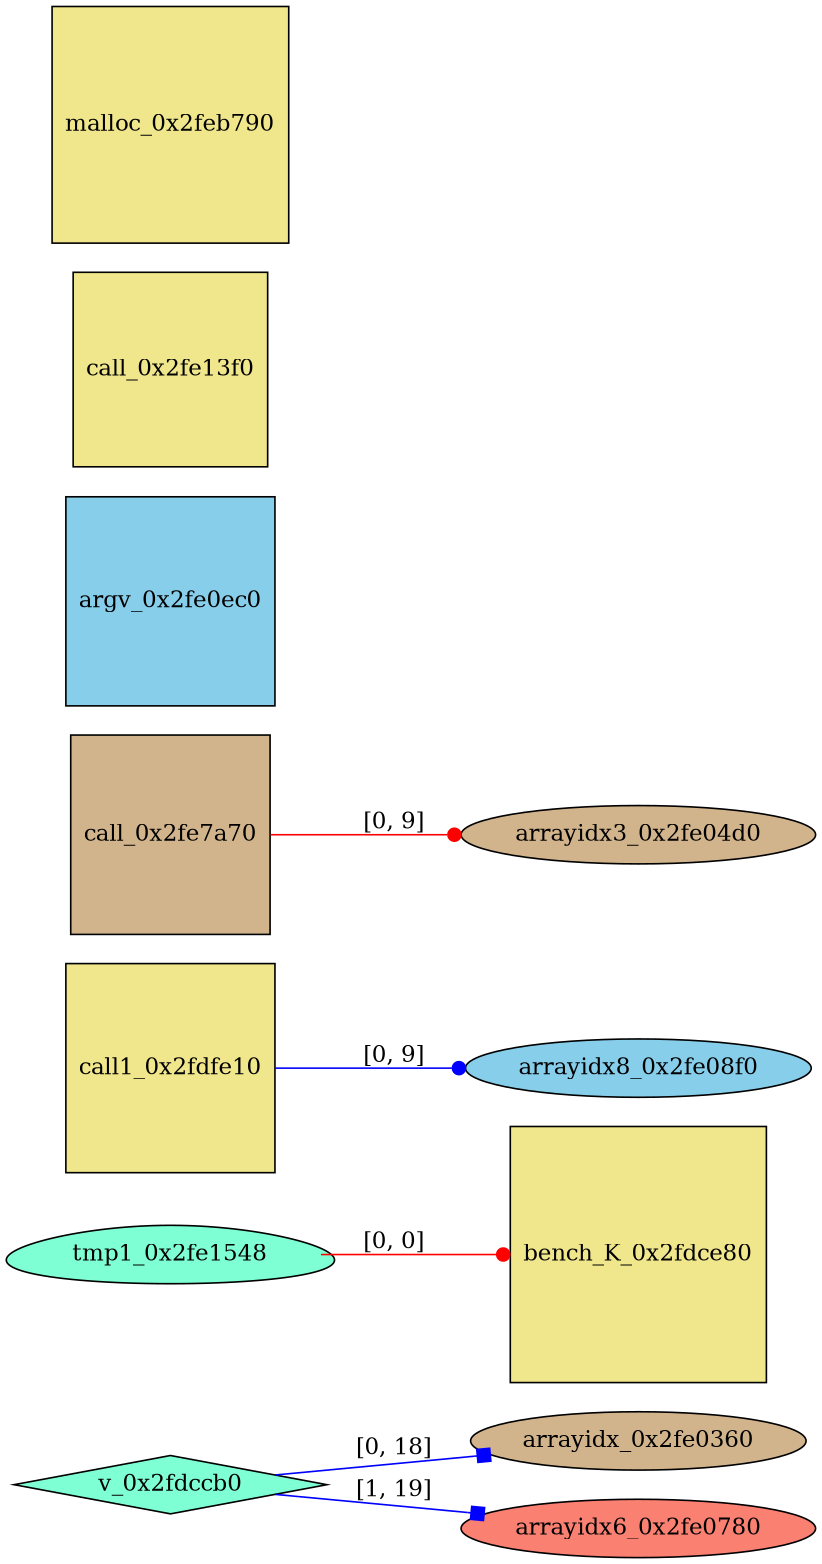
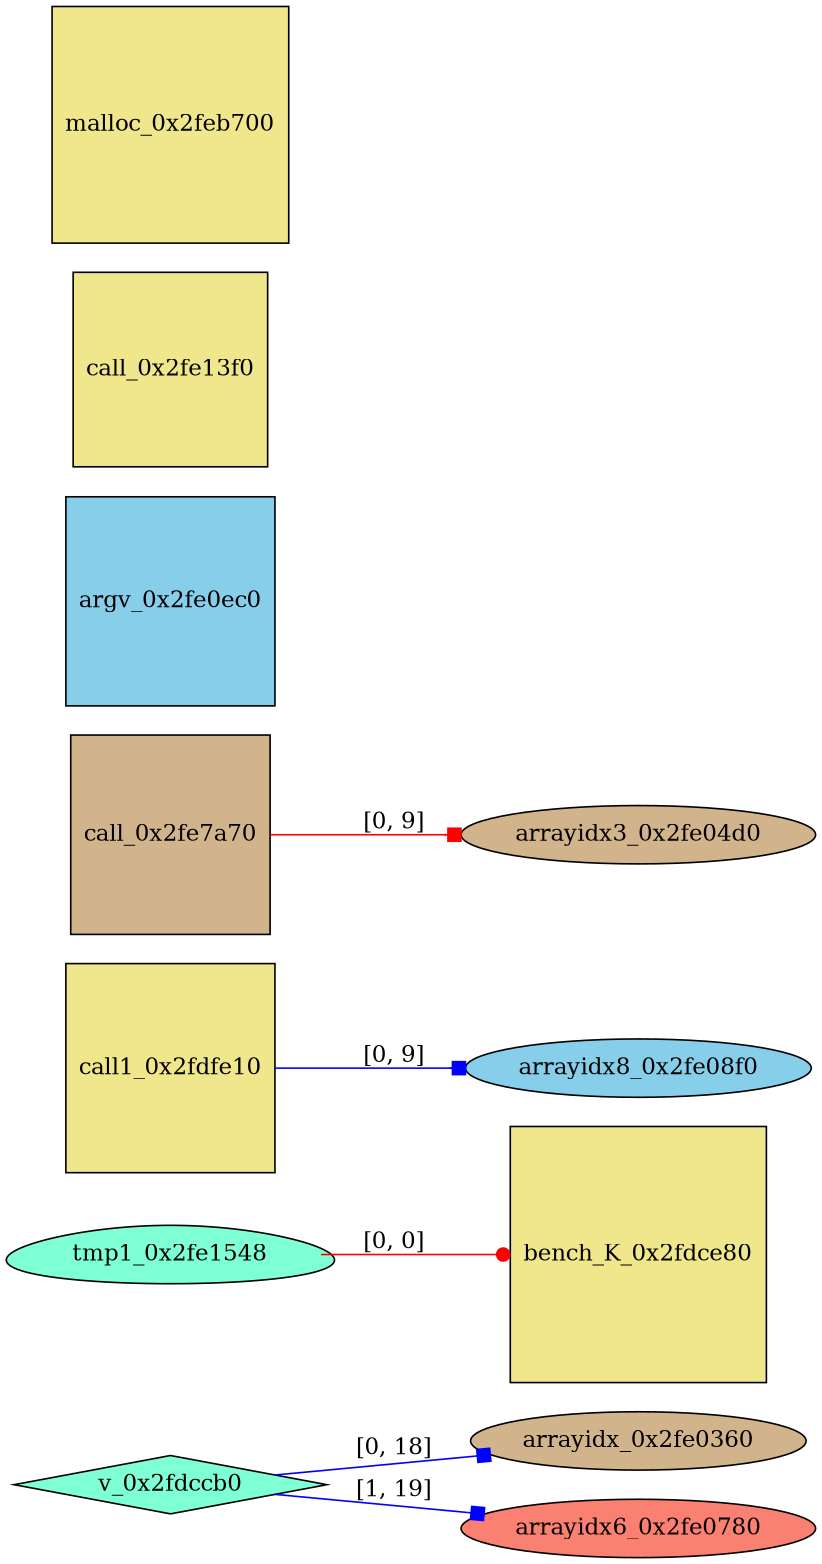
node "malloc_0x2feb790": label "malloc_0x2feb790" -> "malloc_0x2feb700"
edge "call_0x2fe7a70" -> "arrayidx3_0x2fe04d0": arrowhead dot -> box
edge "call1_0x2fdfe10" -> "arrayidx8_0x2fe08f0": arrowhead dot -> box
